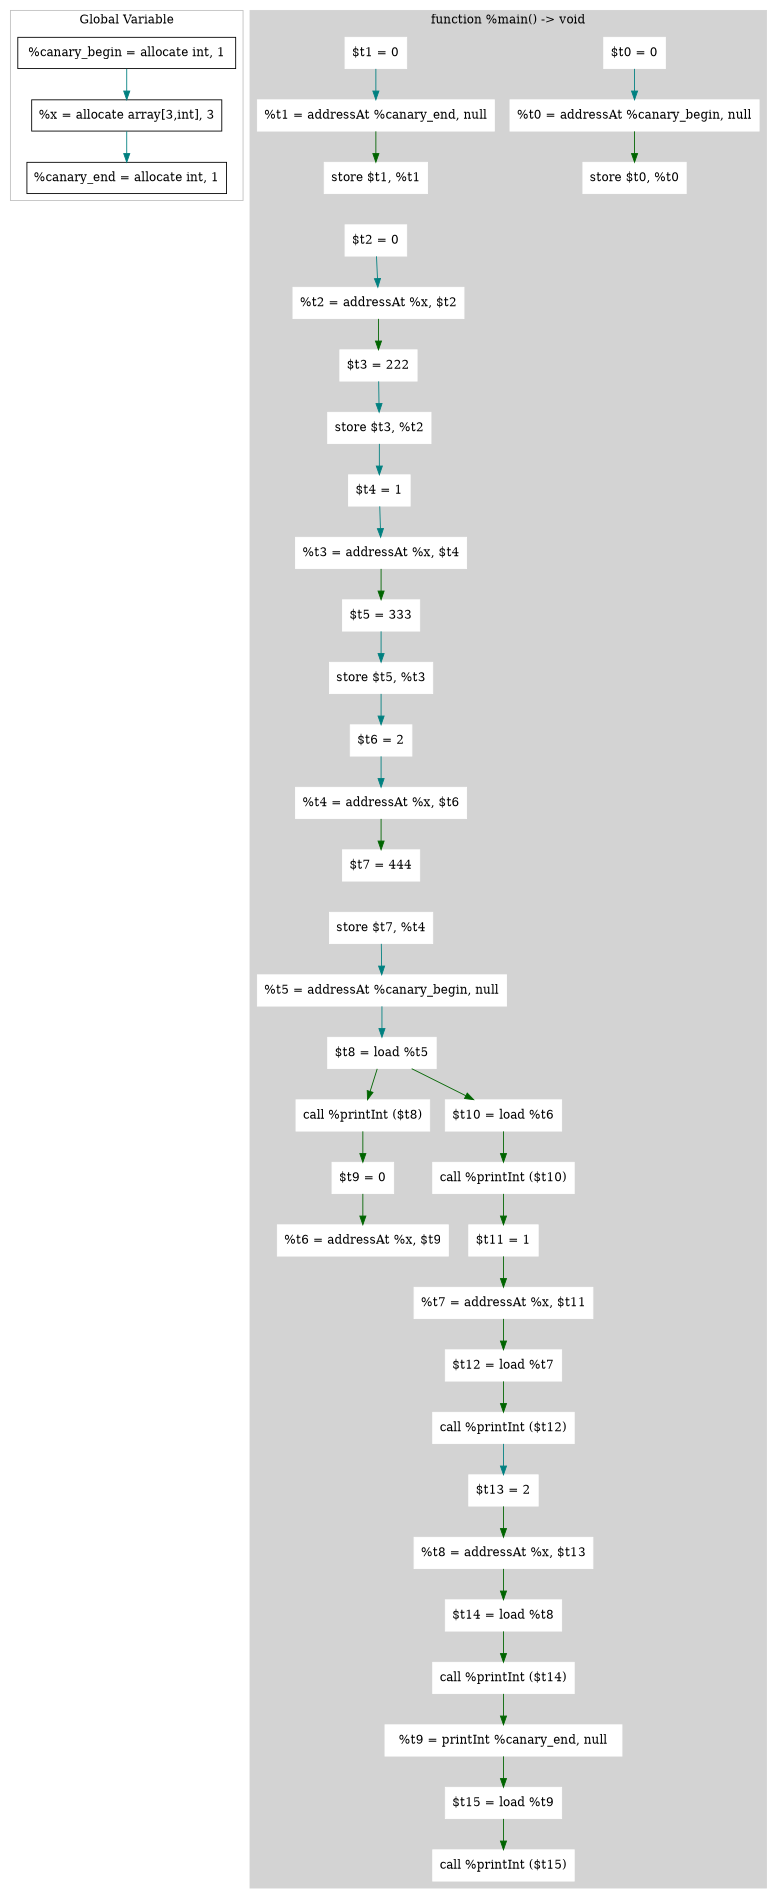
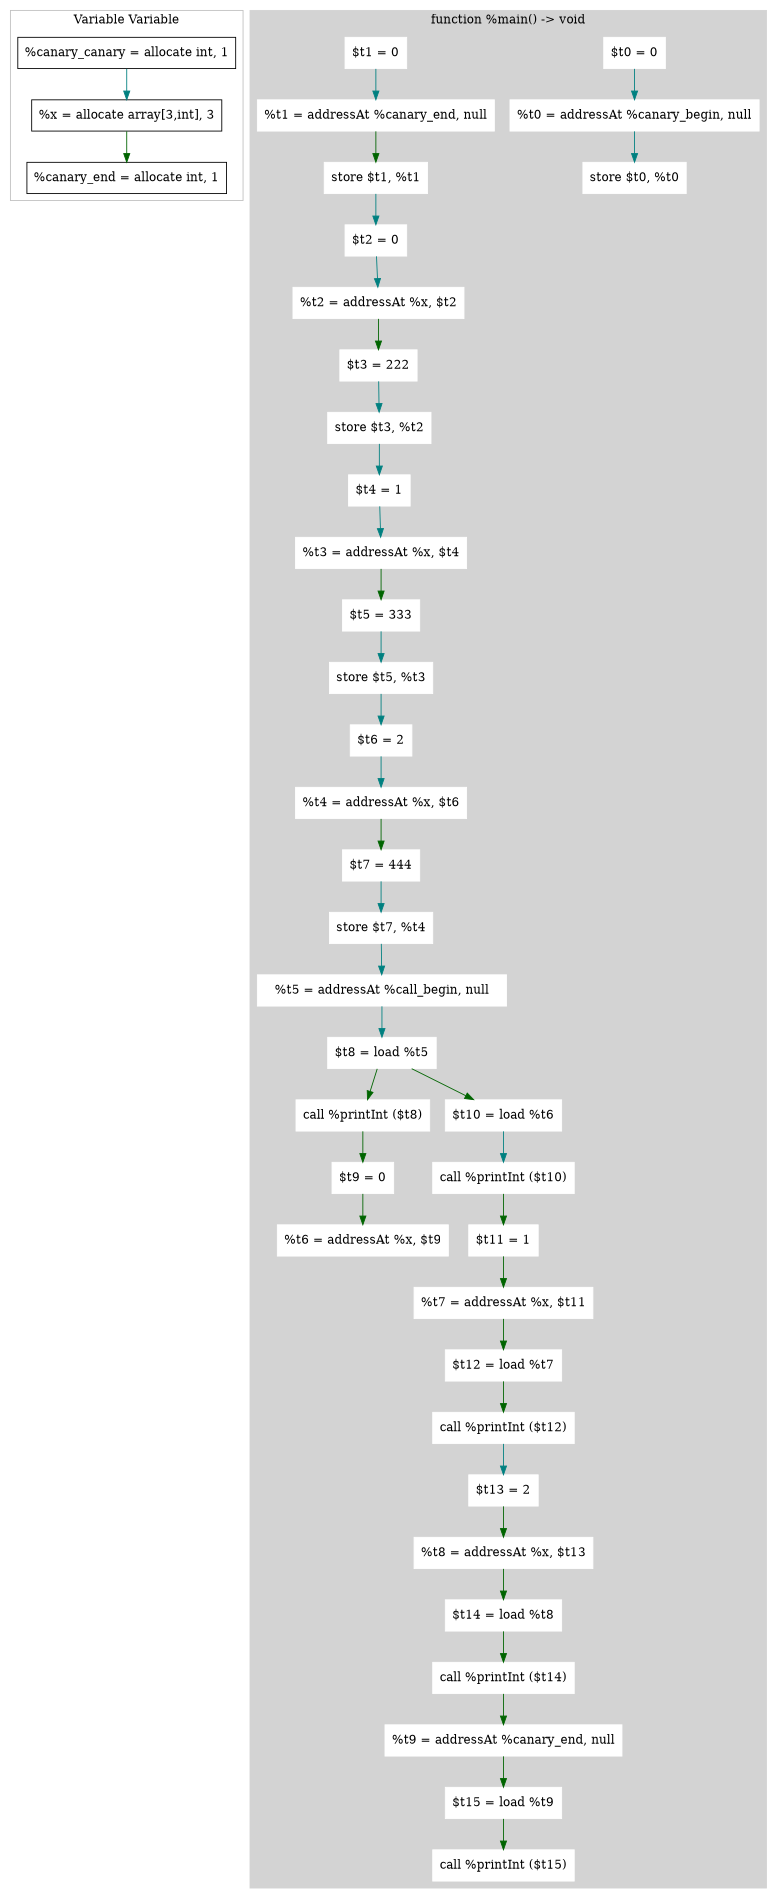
cluster "Global Variable": label "Global Variable" -> "Variable Variable"
node "%canary_begin = allocate int, 1": label "%canary_begin = allocate int, 1" -> "%canary_canary = allocate int, 1"
edge "%x = allocate array[3,int], 3" -> "%canary_end = allocate int, 1": color teal -> darkgreen
edge "%t0 = addressAt %canary_begin, null" -> "store $t0, %t0": color darkgreen -> teal
edge "store $t1, %t1" -> "$t2 = 0": added
edge "$t7 = 444" -> "store $t7, %t4": added
node "%t5 = addressAt %canary_begin, null": label "%t5 = addressAt %canary_begin, null" -> "%t5 = addressAt %call_begin, null"
edge "$t10 = load %t6" -> "call %printInt ($t10)": color darkgreen -> teal
node "%t9 = printInt %canary_end, null": label "%t9 = printInt %canary_end, null" -> "%t9 = addressAt %canary_end, null"
